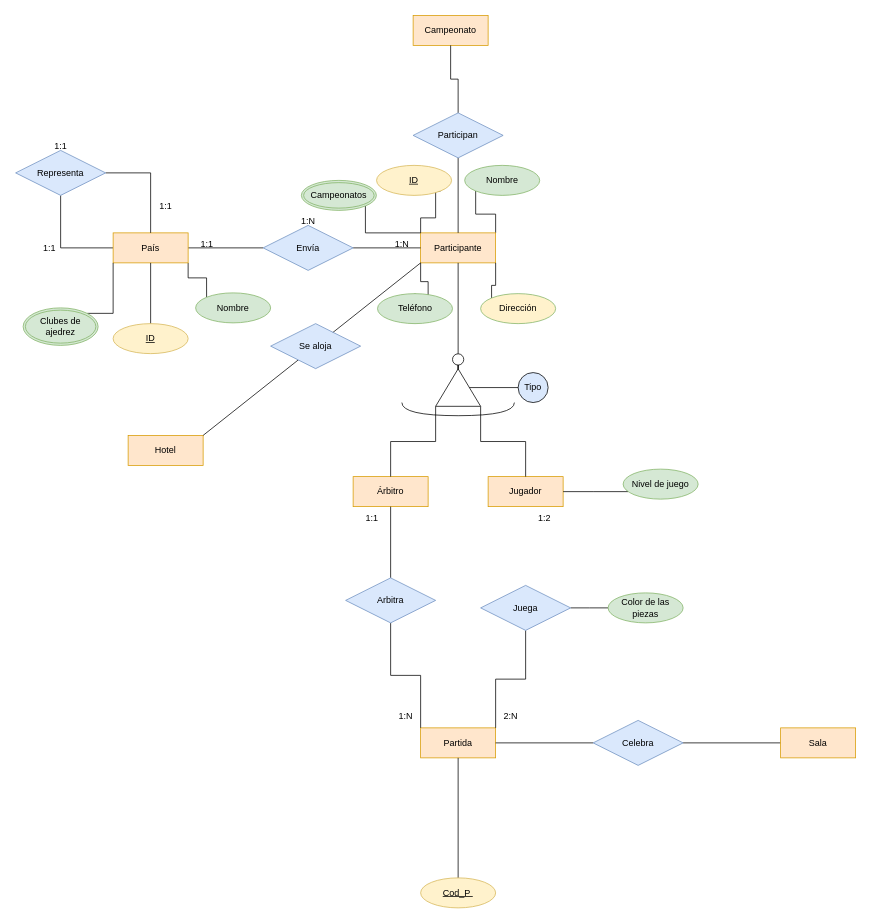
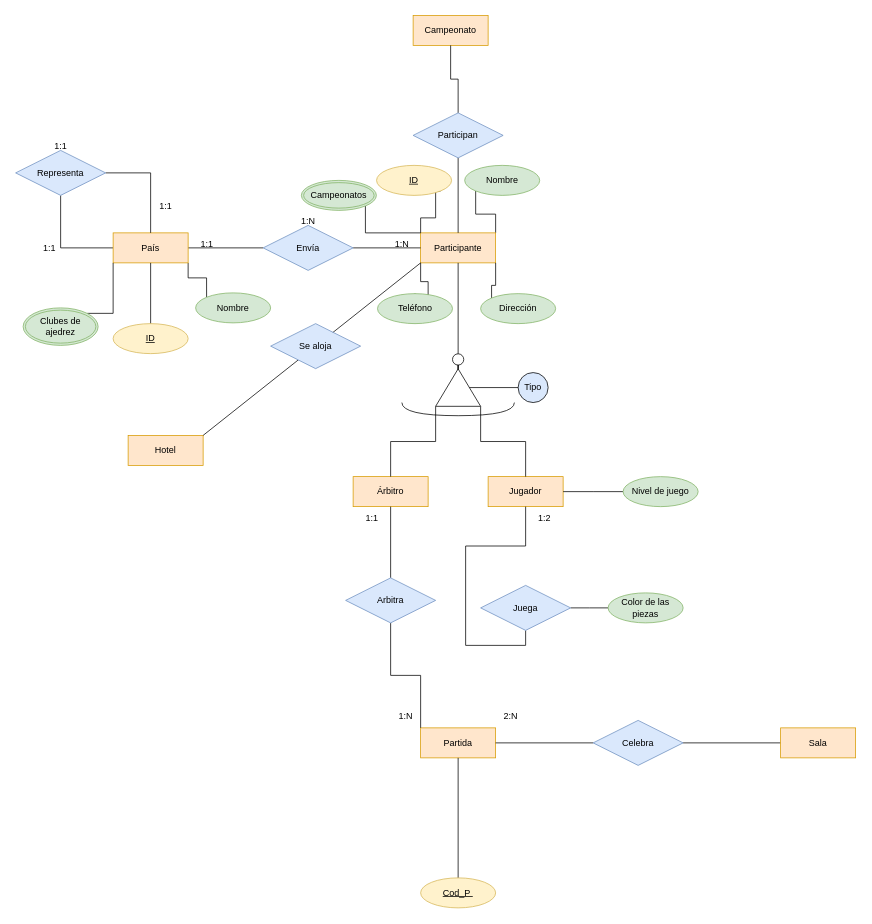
node "Dirección": fillcolor #fff2cc -> #d5e8d4
node "Nivel de juego": moved (660, 484) -> (660, 492)
edge "Juega" -- "Partida": now "Juega" -- "Jugador"
